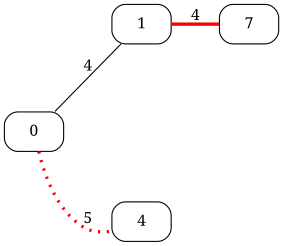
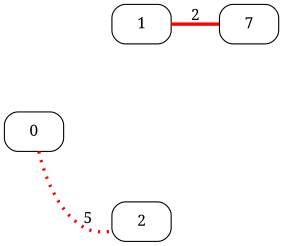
edge "1" -- "7": label "4" -> "2"
edge "1" -- "0": removed, label "4"
node "4": label "4" -> "2"
